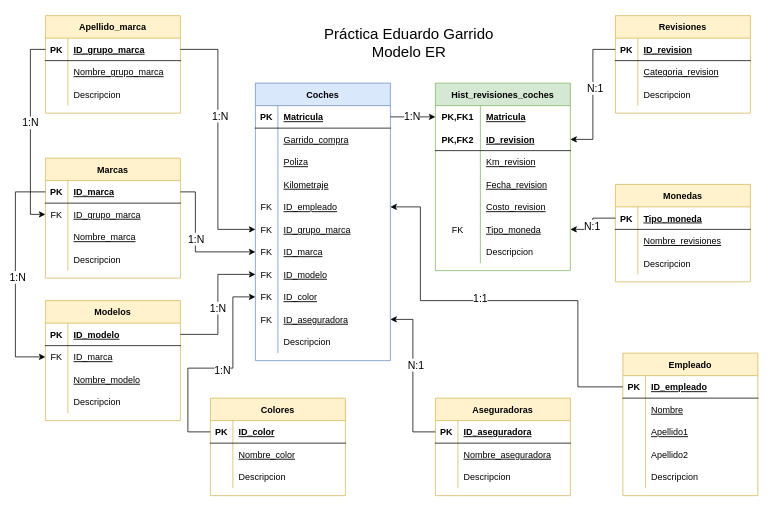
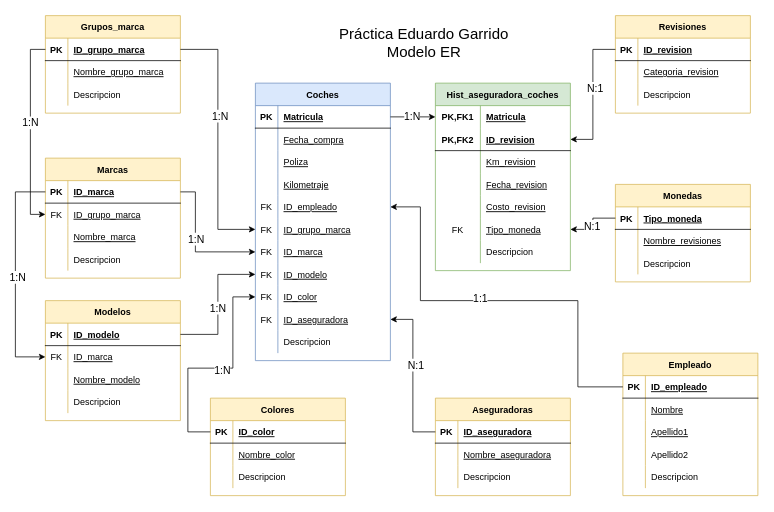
node "Apellido_marca": label "Apellido_marca" -> "Grupos_marca"
node "Práctica Eduardo Garrido Modelo ER": moved (409, 42) -> (424, 42)
node "Hist_revisiones_coches": label "Hist_revisiones_coches" -> "Hist_aseguradora_coches"
node "Garrido_compra": label "Garrido_compra" -> "Fecha_compra"
